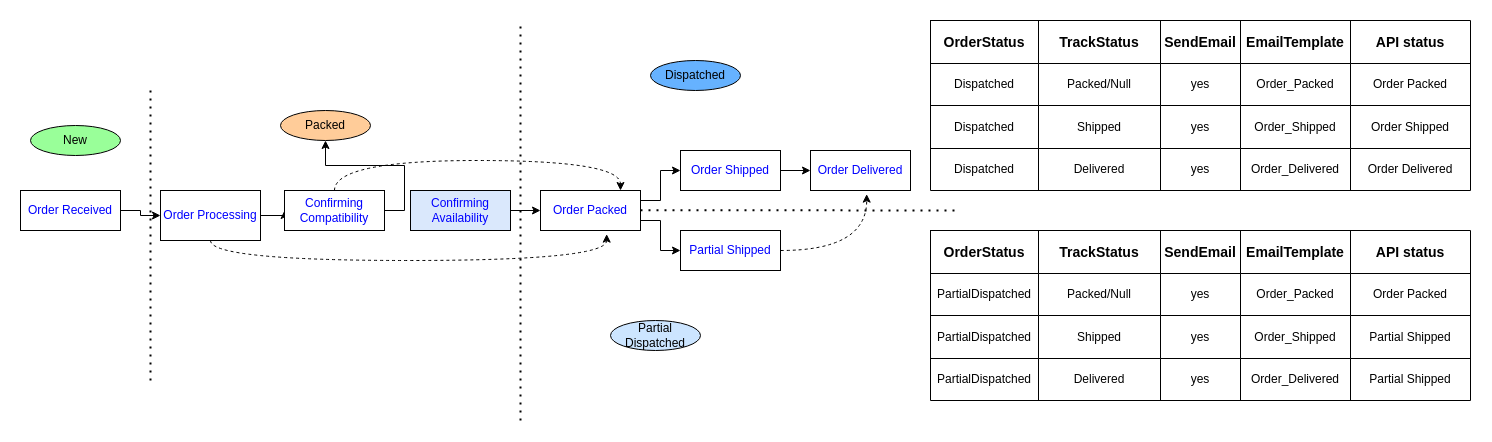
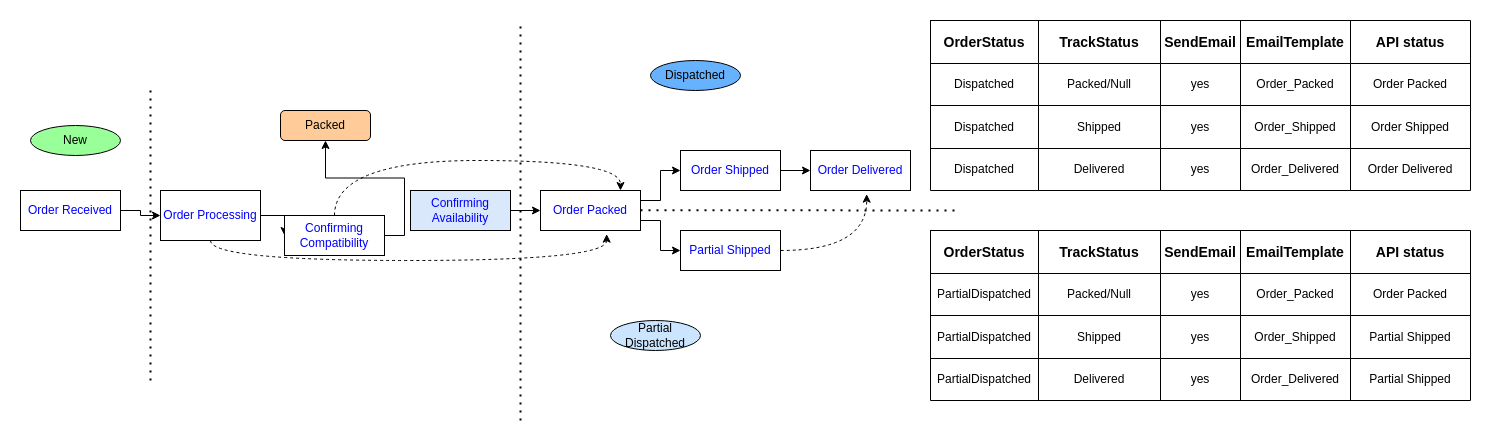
node "Packed": shape ellipse -> rounded rectangle
node "Confirming Compatibility": moved (335, 211) -> (335, 236)
